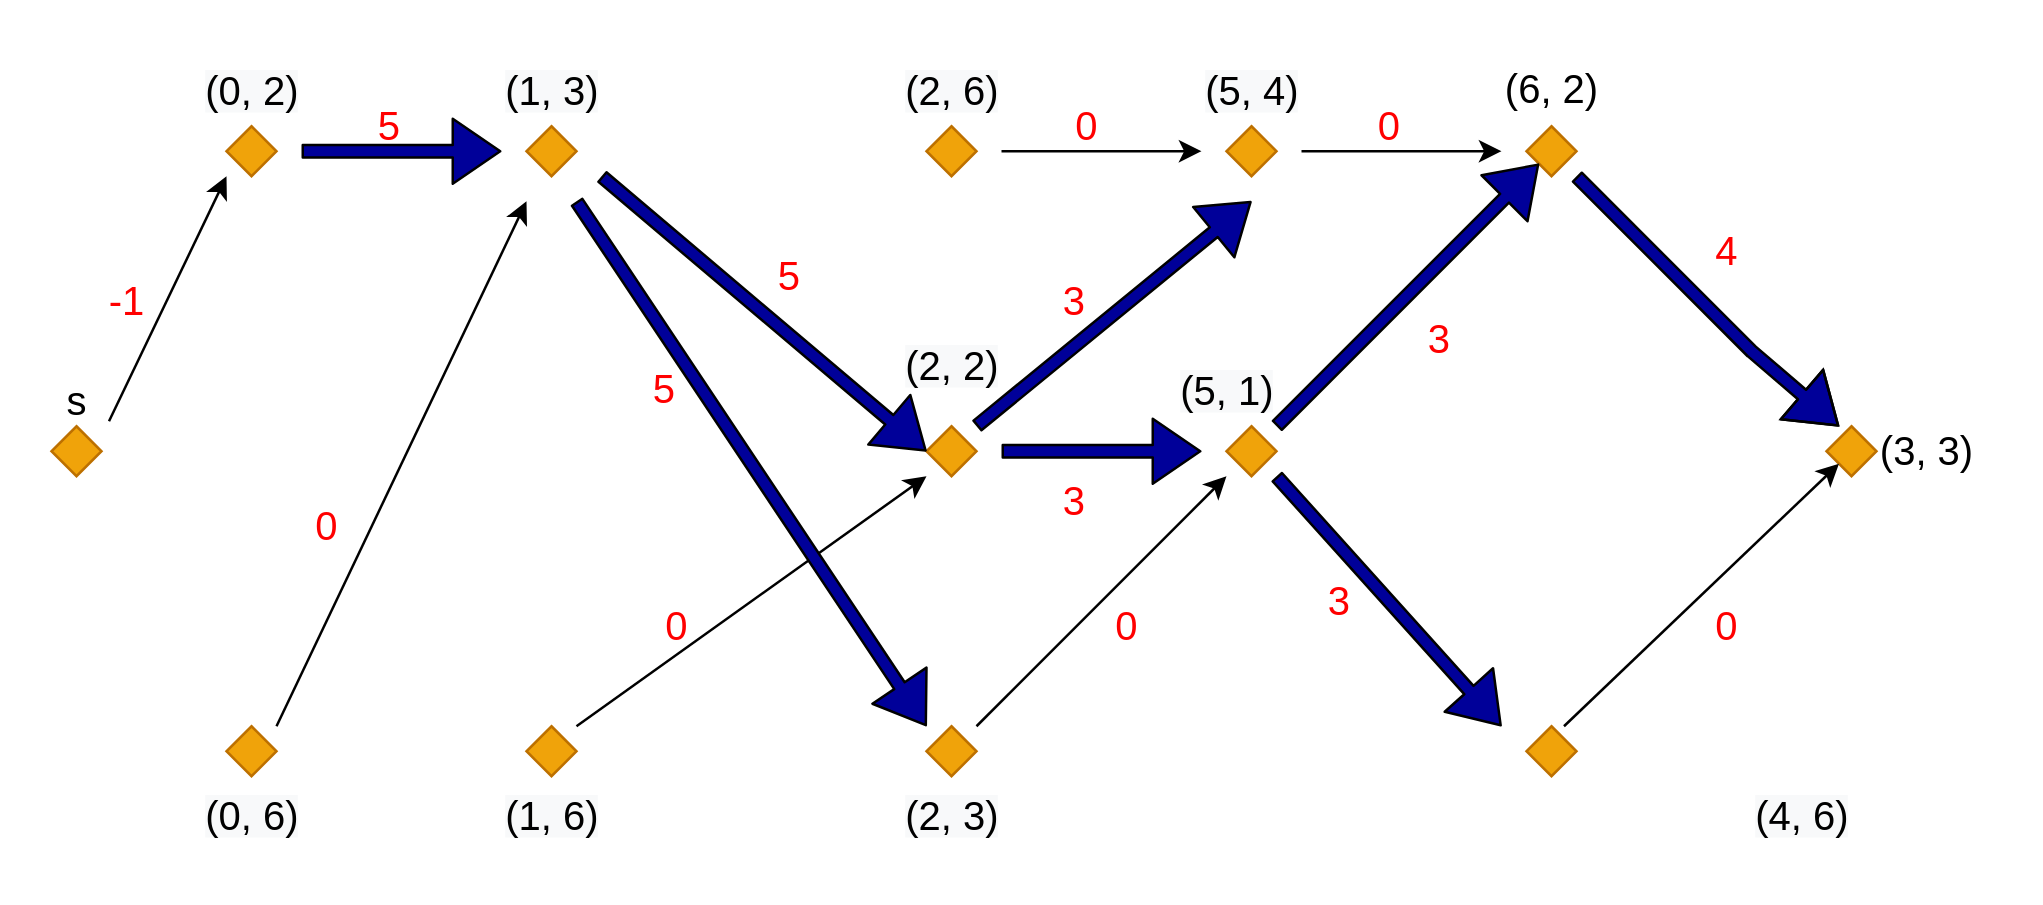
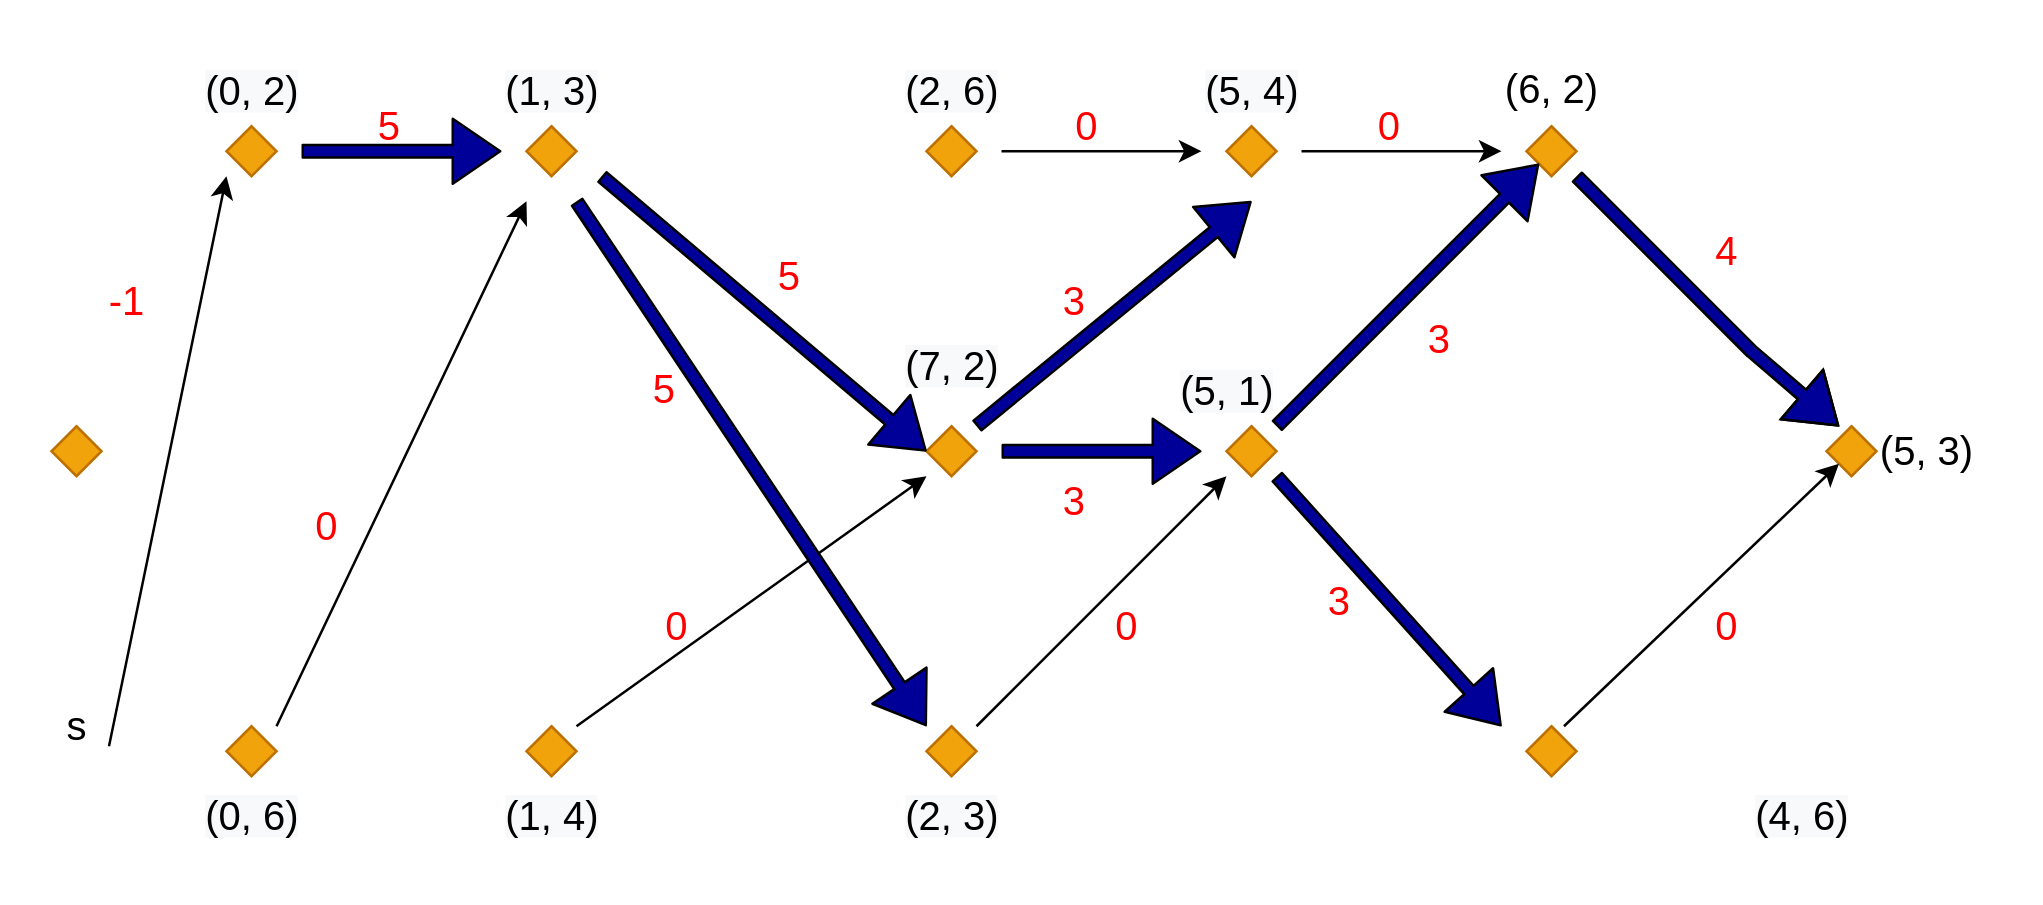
node "(2, 2)": label "(2, 2)" -> "(7, 2)"
node "s": moved (76, 401) -> (76, 726)
node "(3, 3)": label "(3, 3)" -> "(5, 3)"
node "(1, 6)": label "(1, 6)" -> "(1, 4)"
